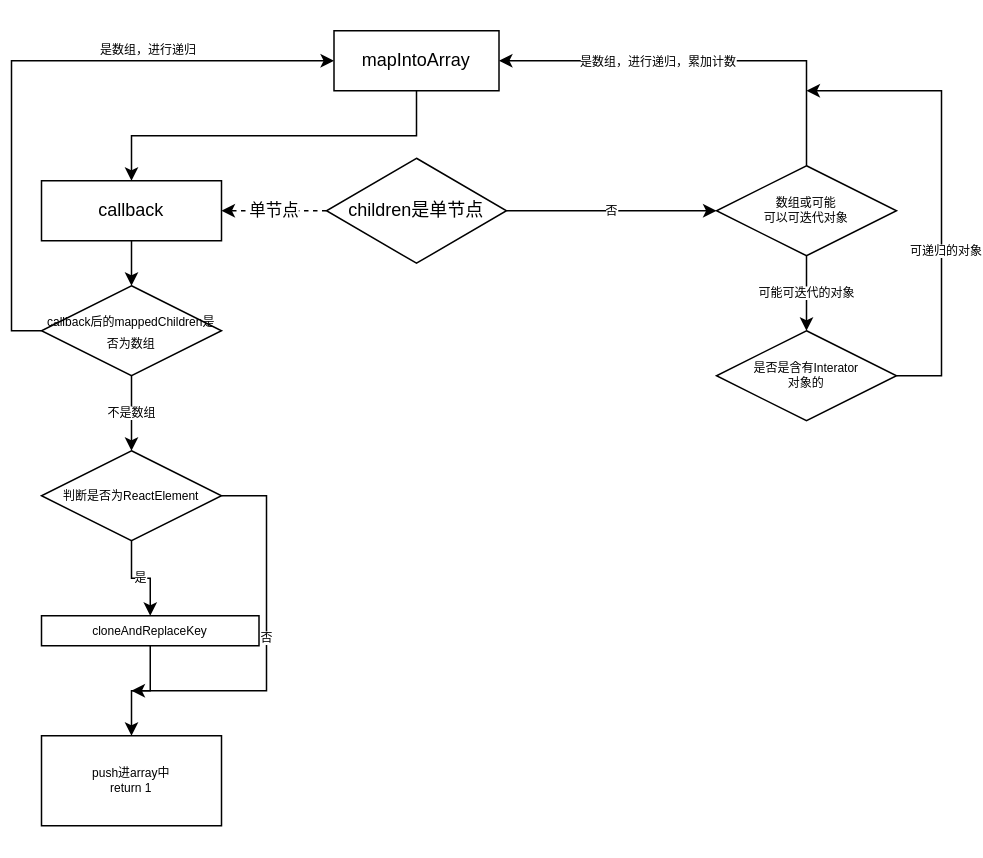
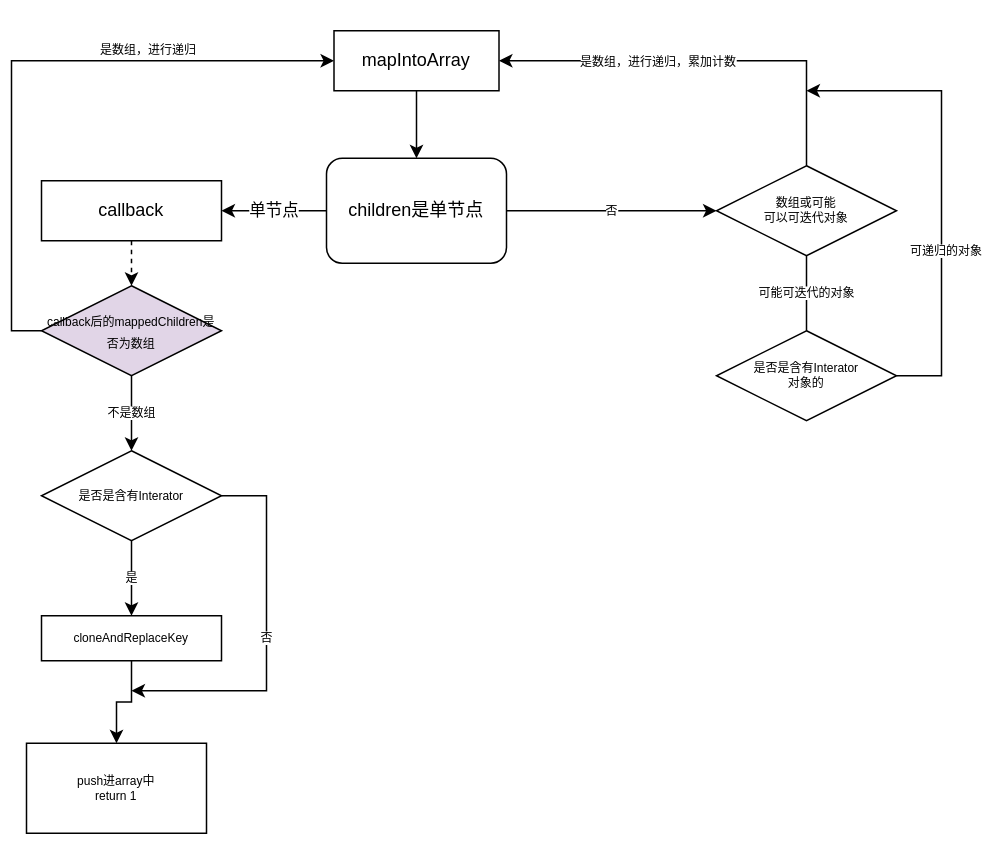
edge "mapIntoArray" -> "callback": now "mapIntoArray" -> "children是单节点"
edge "children是单节点" -> "callback": style dashed -> solid
node "children是单节点": shape diamond -> rounded rectangle
edge "callback" -> "callback后的mappedChildren是否为数组": style solid -> dashed
edge "数组或可能 可以可迭代对象" -> "是否是含有Interator 对象的": arrowhead classic -> none
node "callback后的mappedChildren是否为数组": fillcolor #ffffff -> #e1d5e7
node "判断是否为ReactElement": label "判断是否为ReactElement" -> "是否是含有Interator"
node "cloneAndReplaceKey": size 218x30 -> 180x45
node "push进array中 return 1": moved (131, 781) -> (116, 788)
